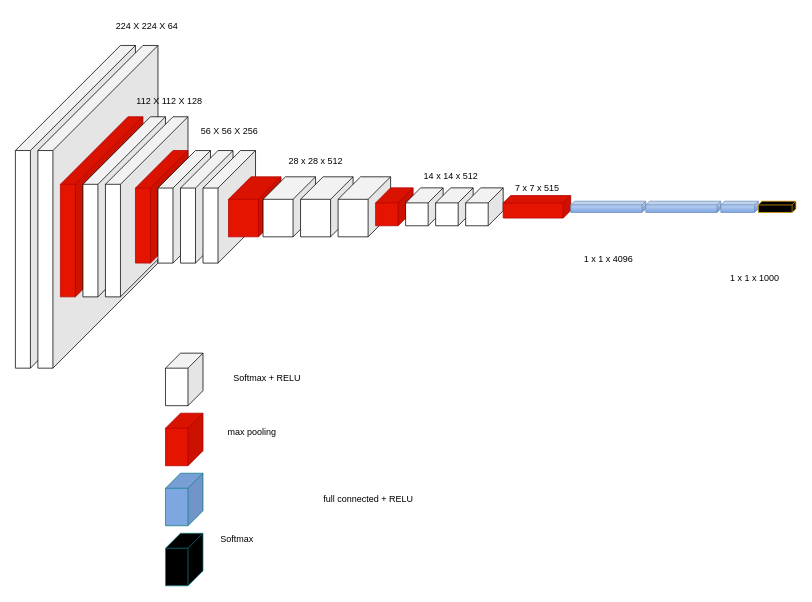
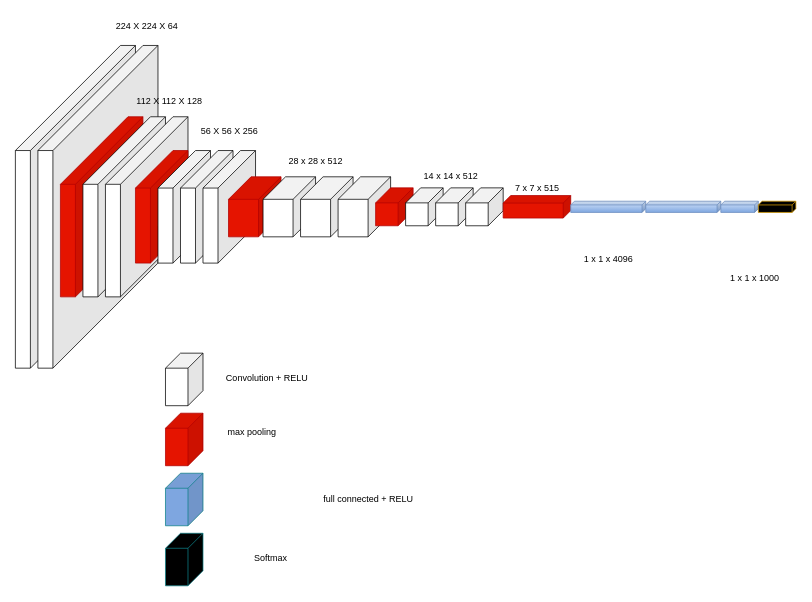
node "Softmax + RELU": label "Softmax + RELU" -> "Convolution + RELU"
node "Softmax": moved (237, 539) -> (270, 558)
